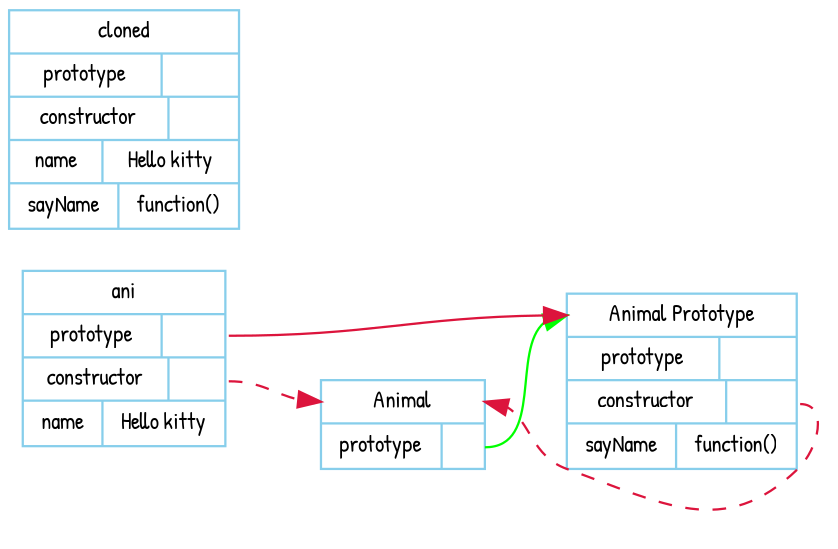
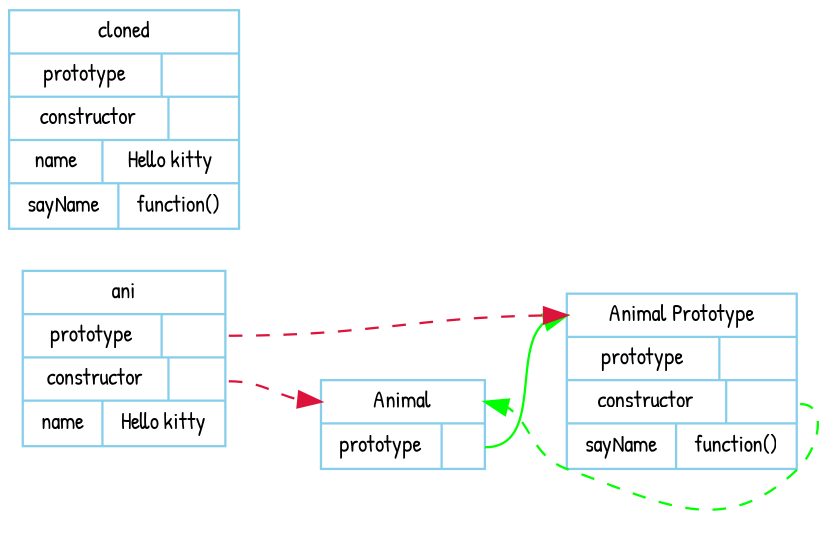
edge "ani" -> "Animal Prototype": style solid -> dashed
edge "Animal Prototype" -> "Animal": color crimson -> green
